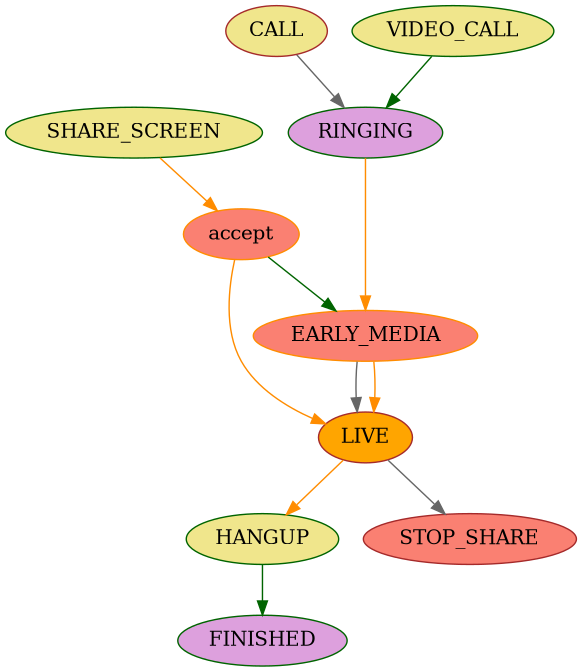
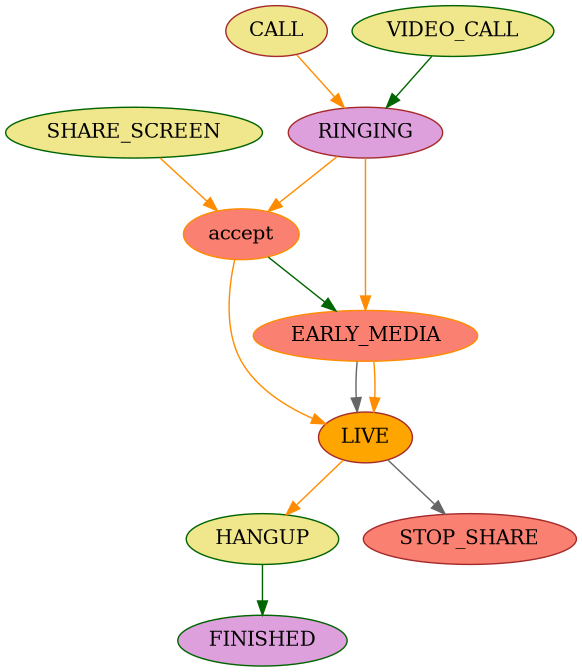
edge "CALL" -> "RINGING": color gray40 -> darkorange
node "RINGING": color darkgreen -> brown
edge "RINGING" -> "accept": added
